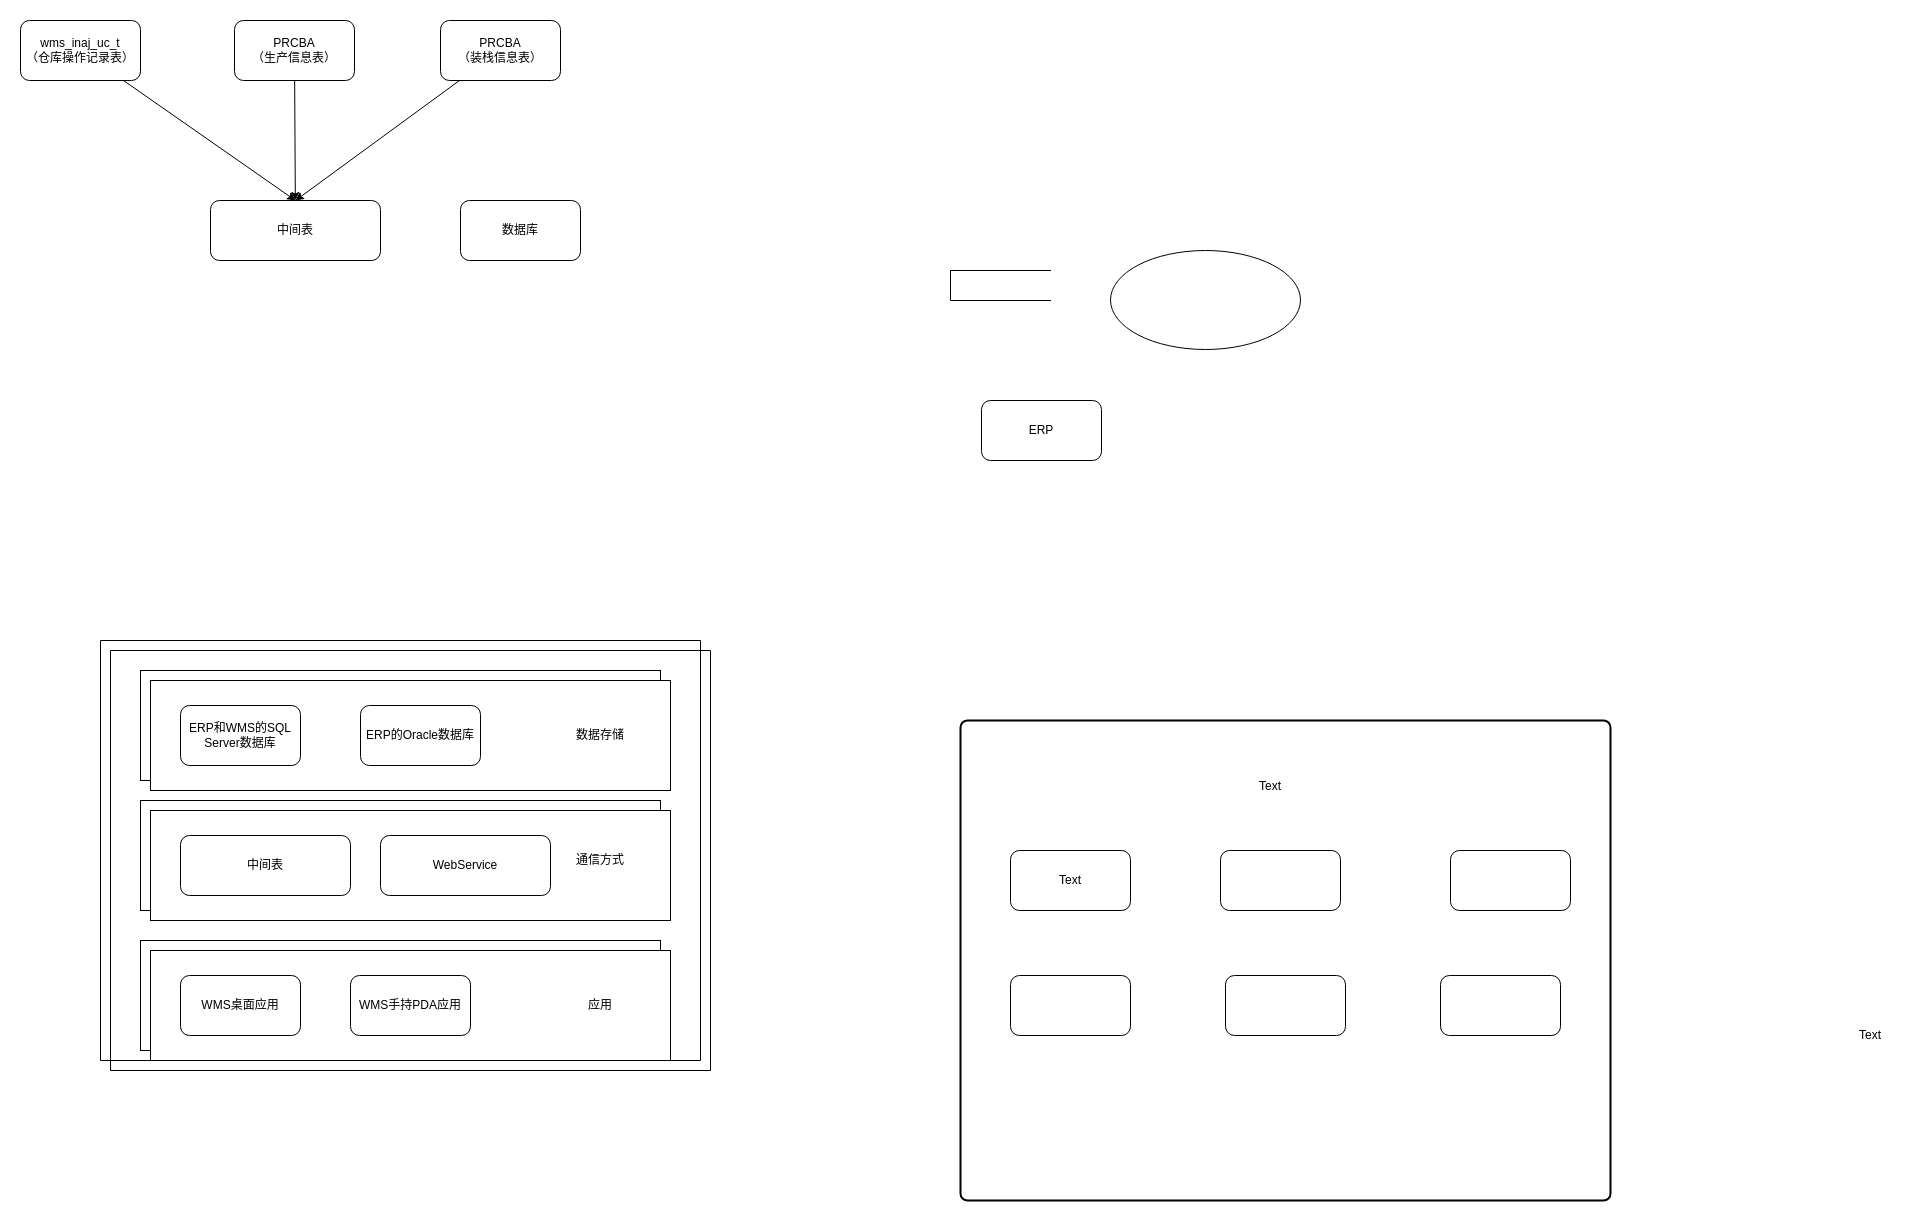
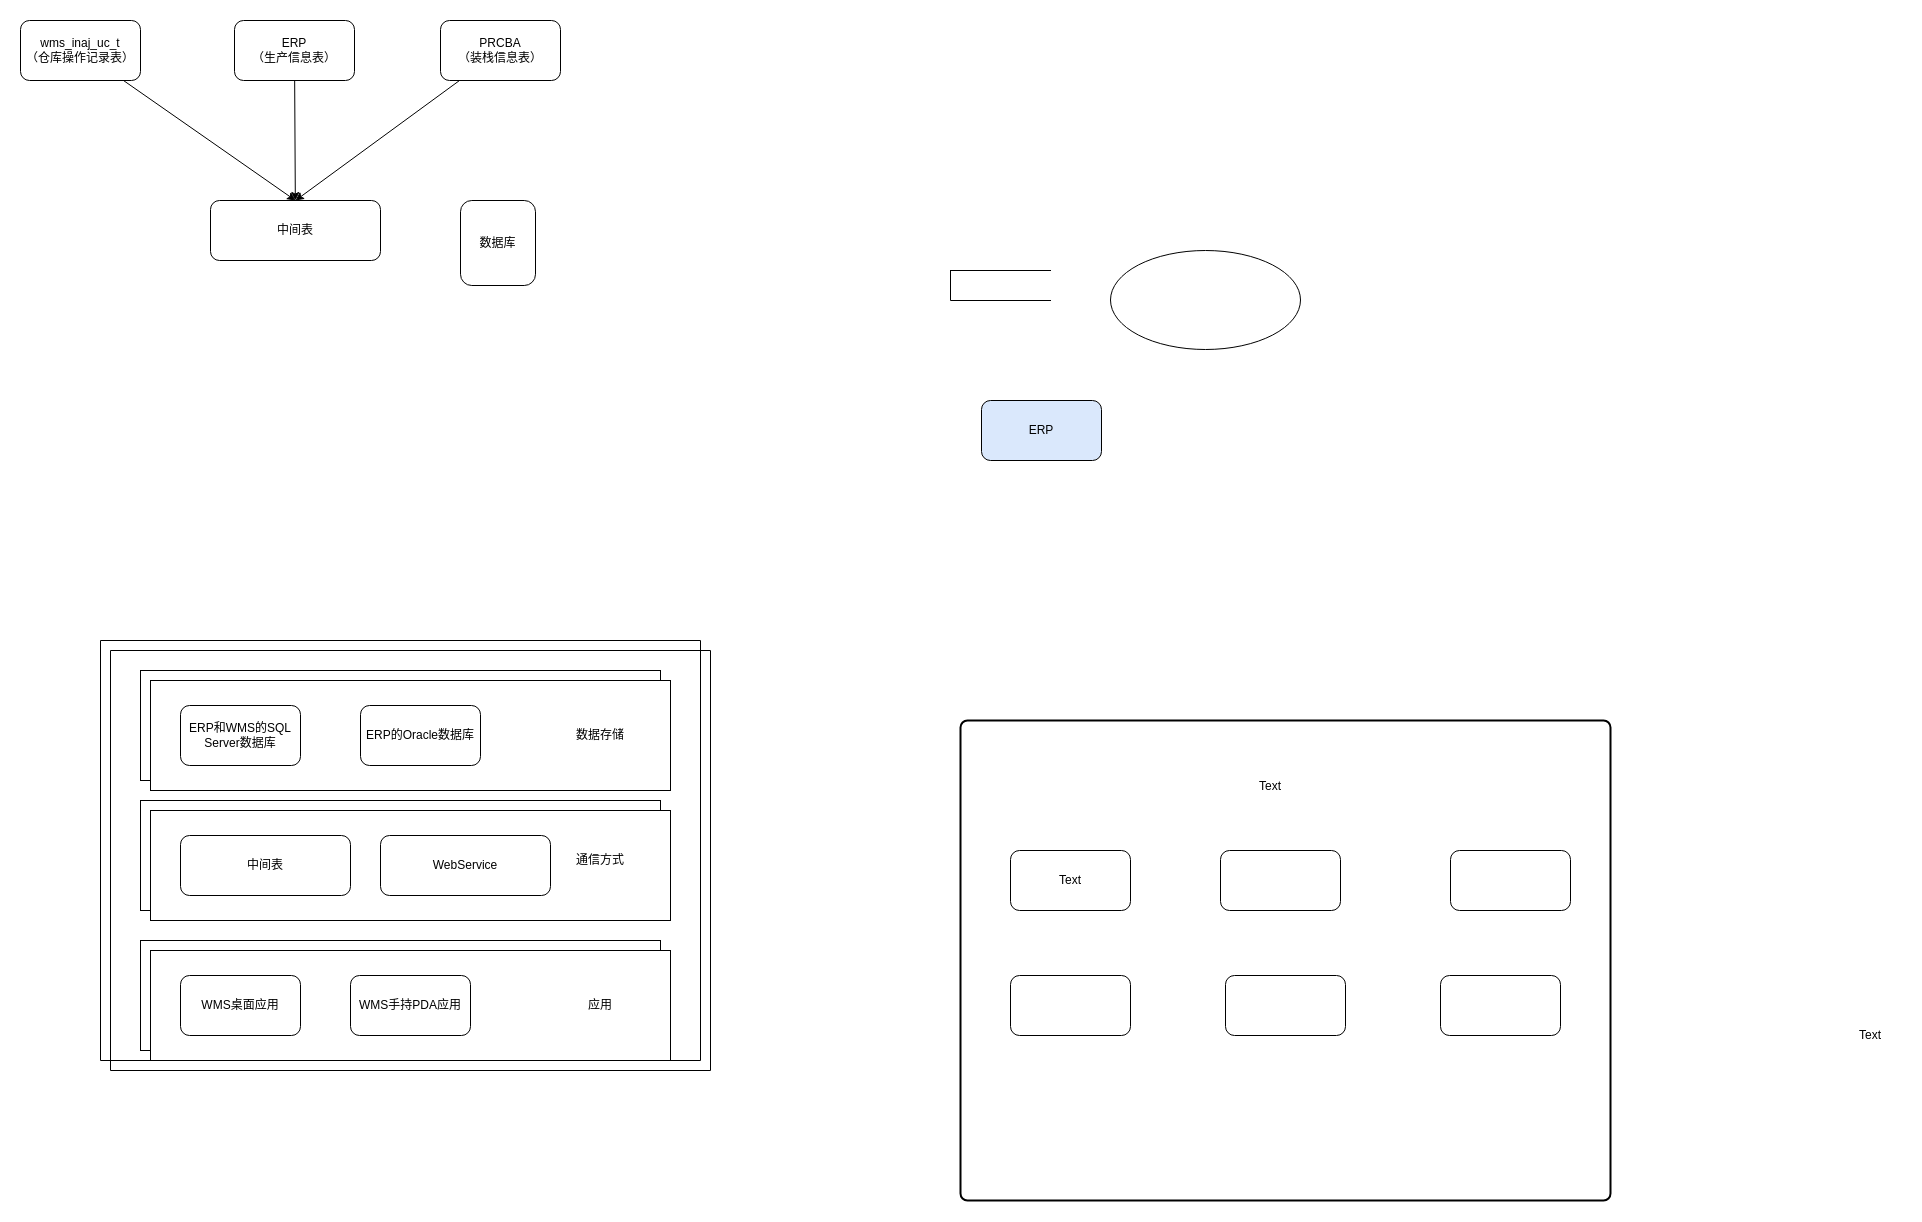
node "PRCBA （生产信息表）": label "PRCBA （生产信息表）" -> "ERP （生产信息表）"
node "数据库": size 120x60 -> 75x85
node "ERP": fillcolor #ffffff -> #dae8fc
